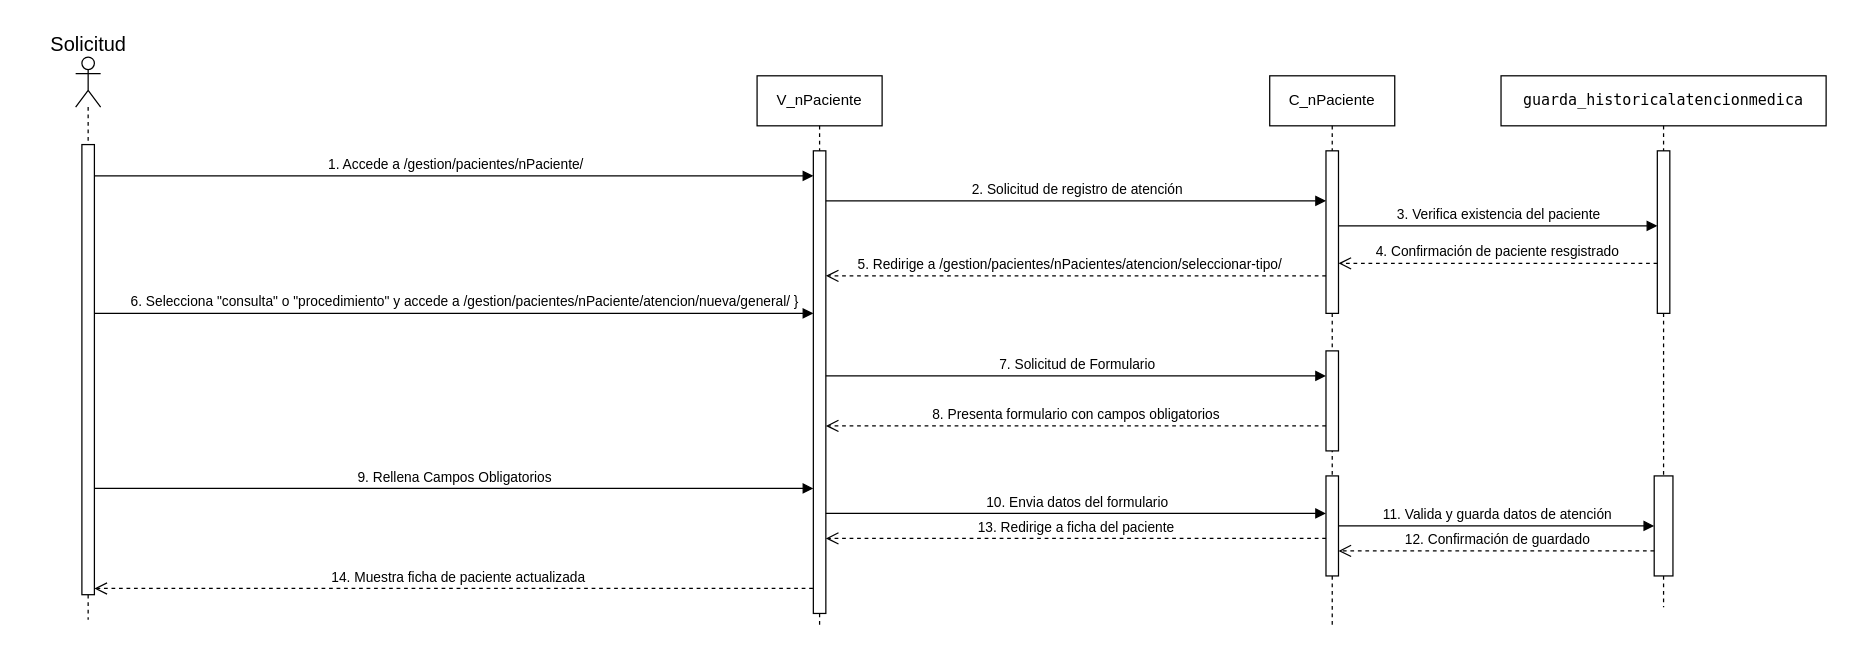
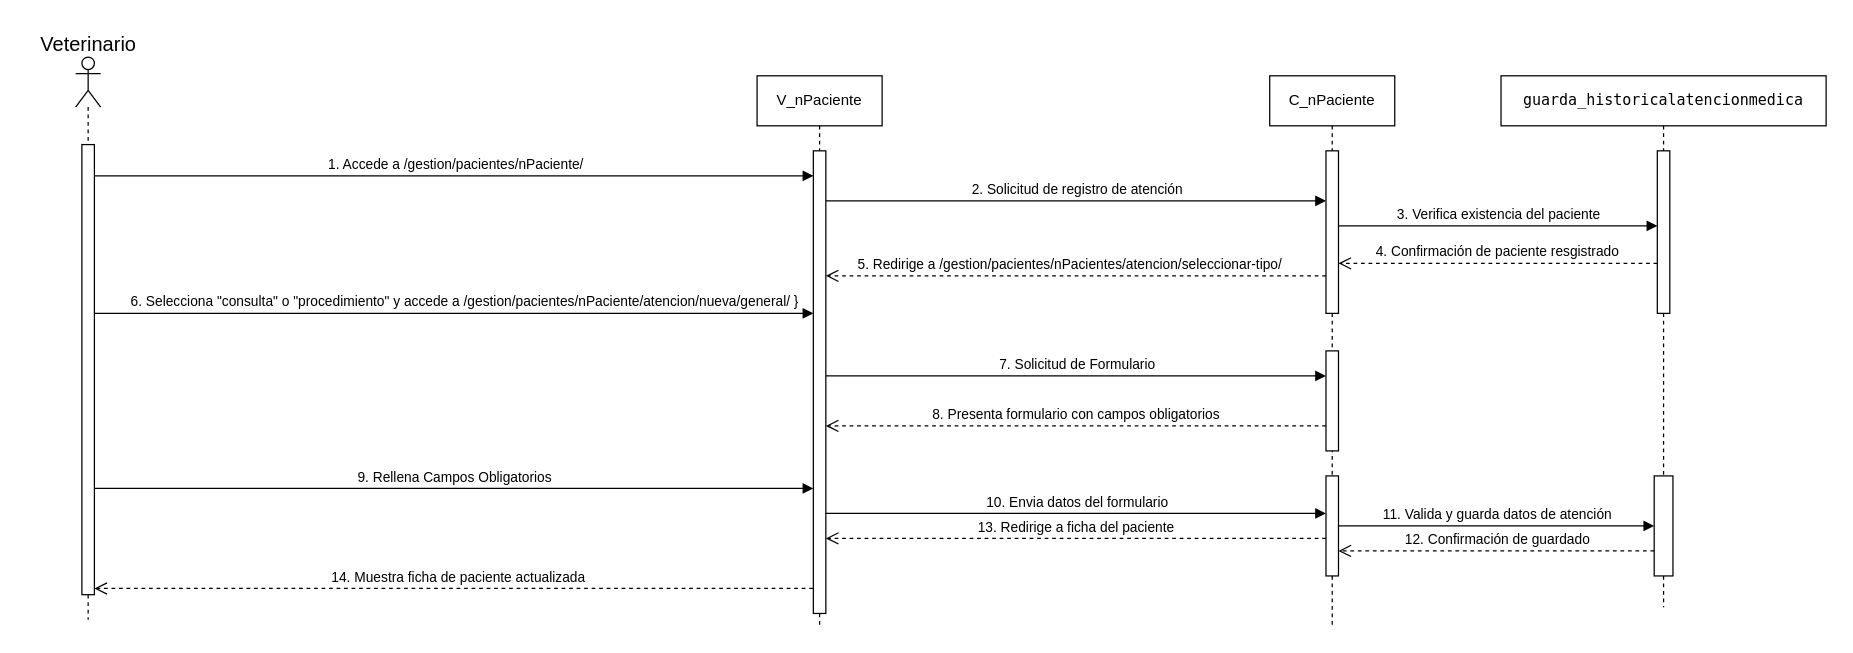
node "Solicitud": label "Solicitud" -> "Veterinario"
